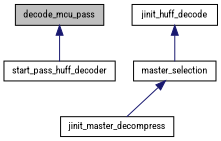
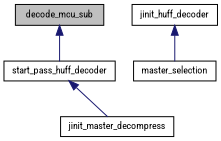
node "decode_mcu_pass": label "decode_mcu_pass" -> "decode_mcu_sub"
node "jinit_huff_decode": label "jinit_huff_decode" -> "jinit_huff_decoder"
edge "jinit_master_decompress" -> "master_selection": now "jinit_master_decompress" -> "start_pass_huff_decoder"
